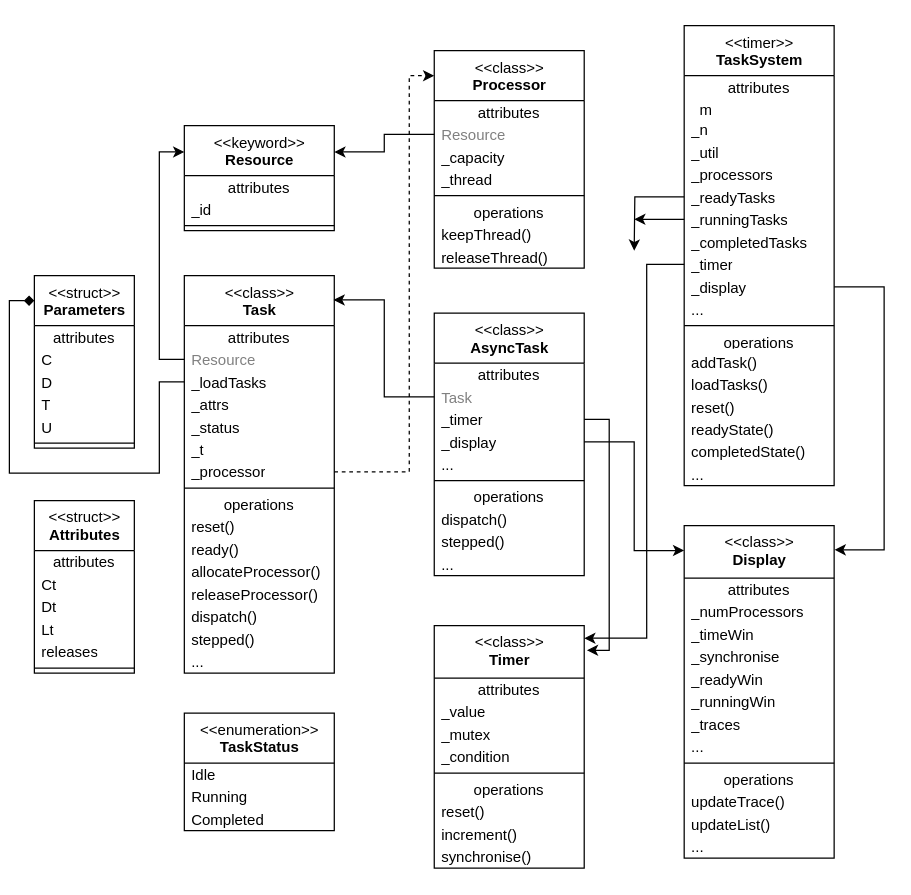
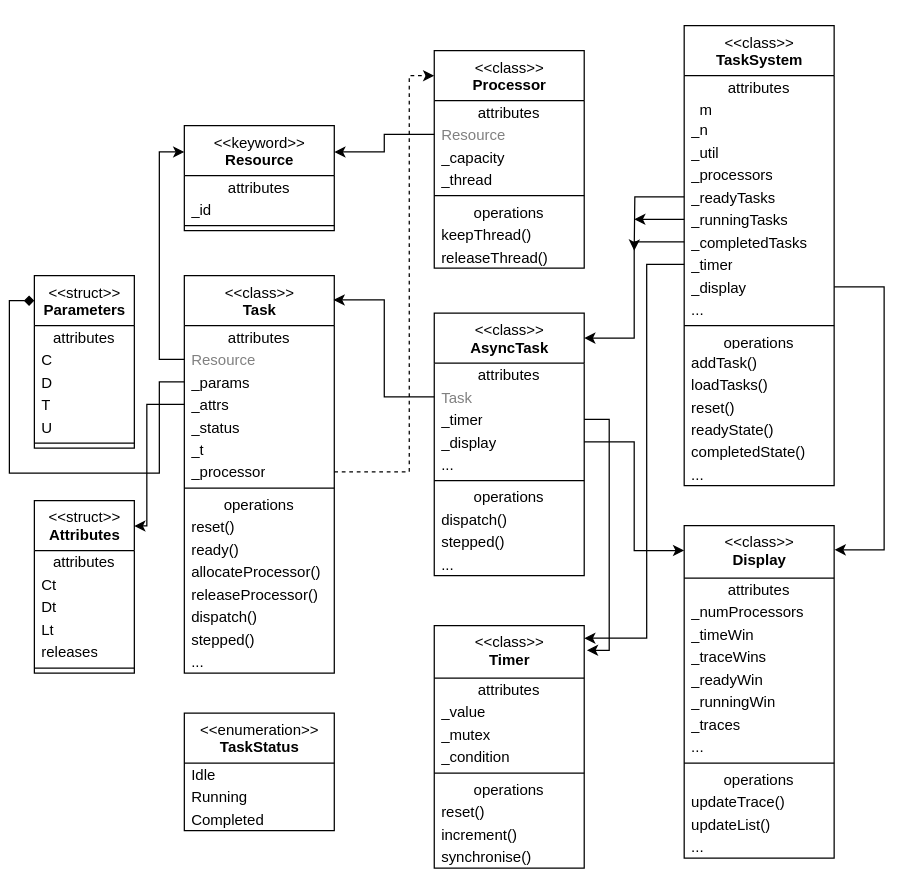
node "<<timer>> TaskSystem": label "<<timer>> TaskSystem" -> "<<class>> TaskSystem"
edge "_completedTasks" -> "<<class>> AsyncTask": added
node "_loadTasks": label "_loadTasks" -> "_params"
edge "_attrs" -> "<<struct>> Attributes": added
node "_synchronise": label "_synchronise" -> "_traceWins"
